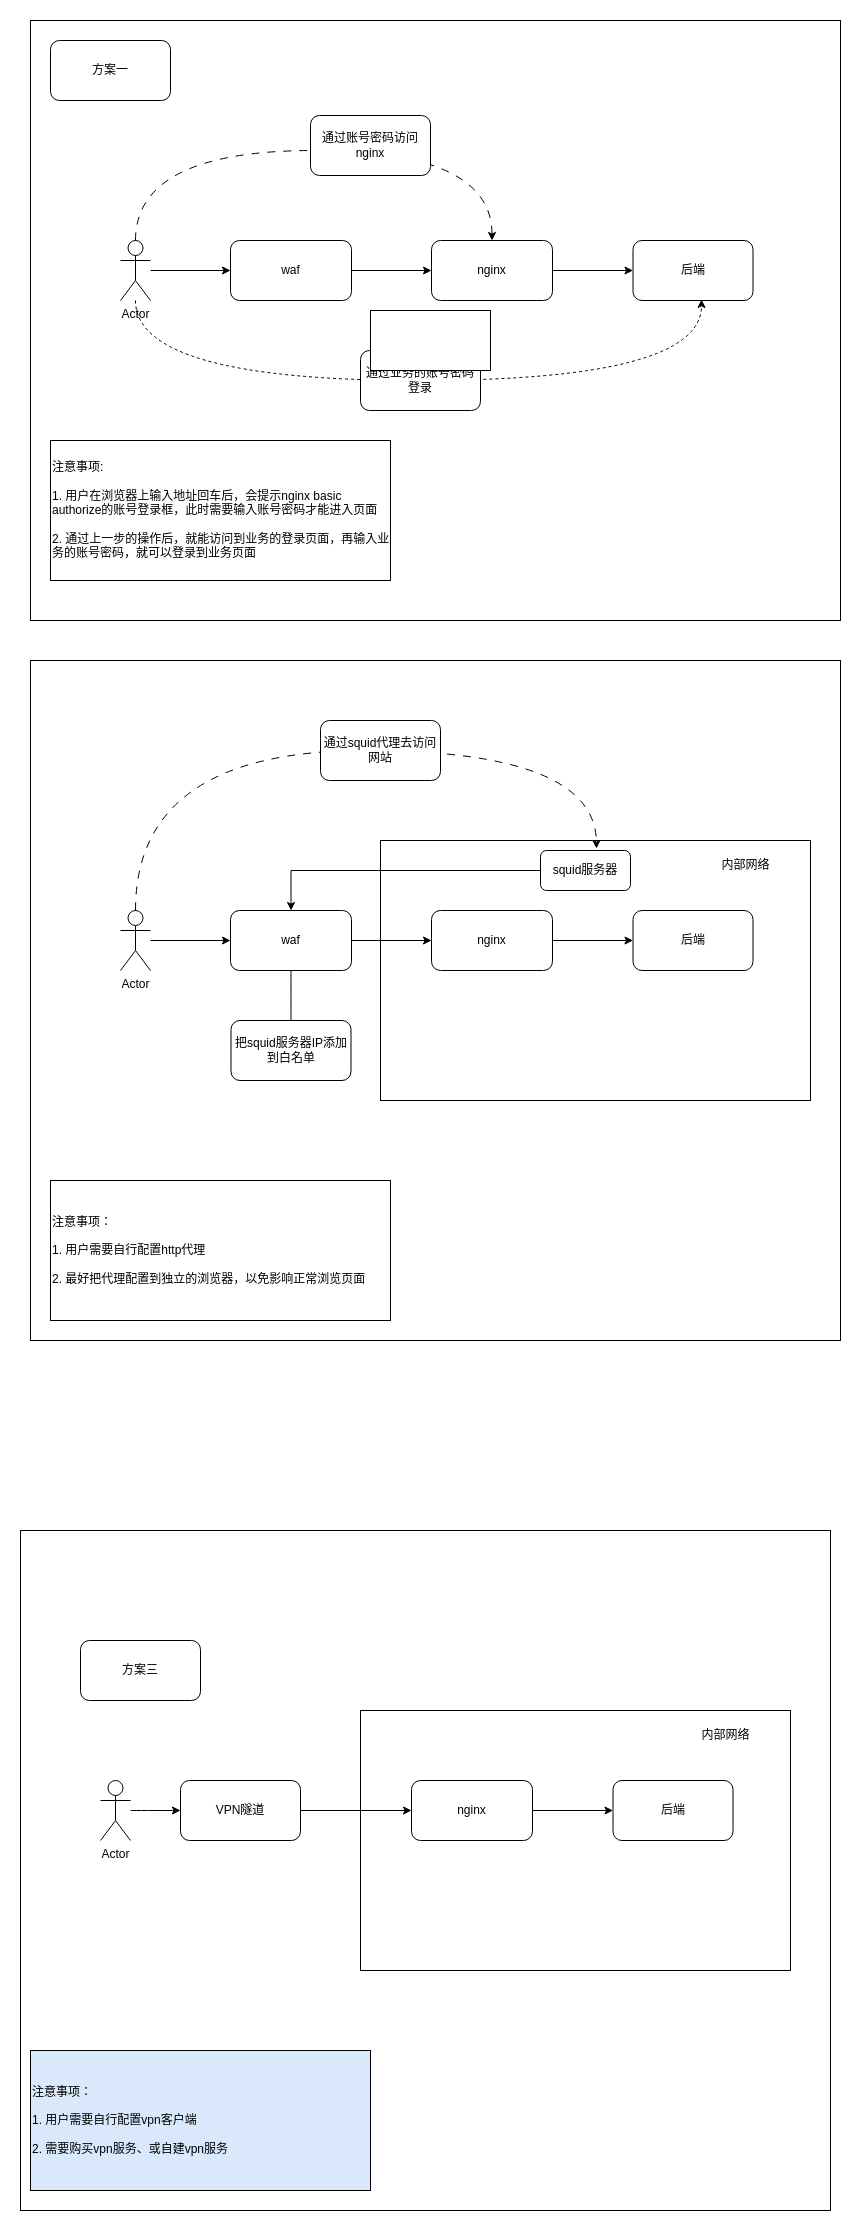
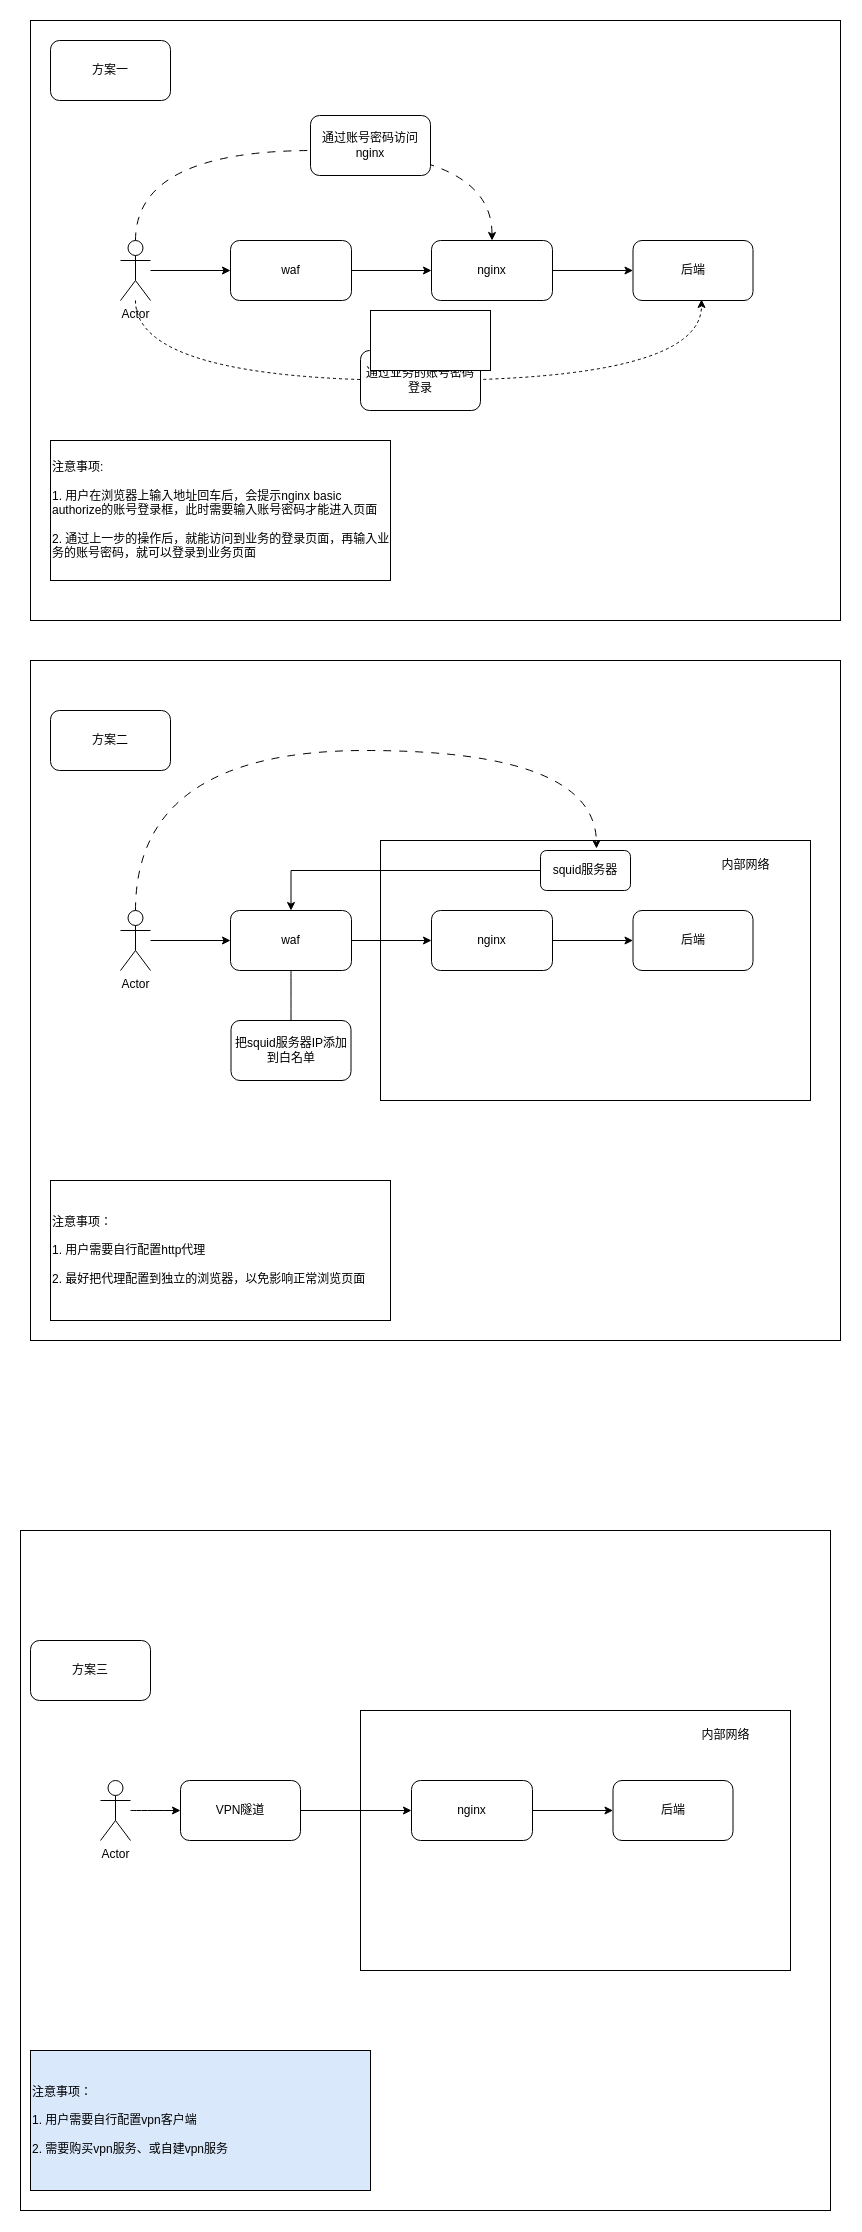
node "方案二": added
node "通过squid代理去访问网站": removed
node "方案三": moved (141, 1671) -> (91, 1671)
